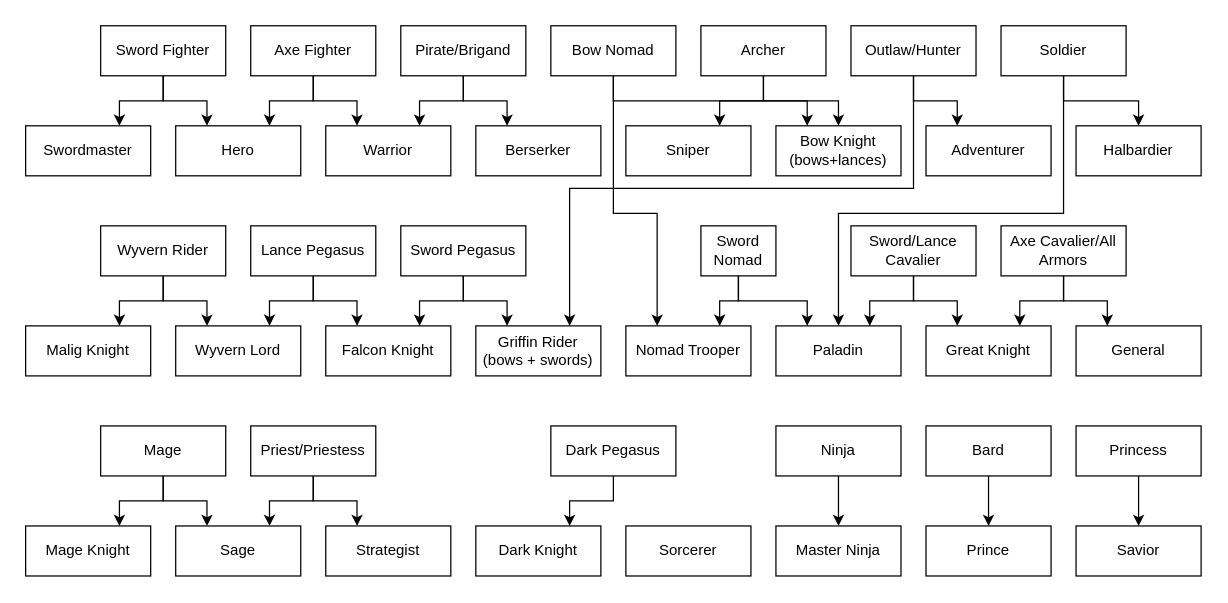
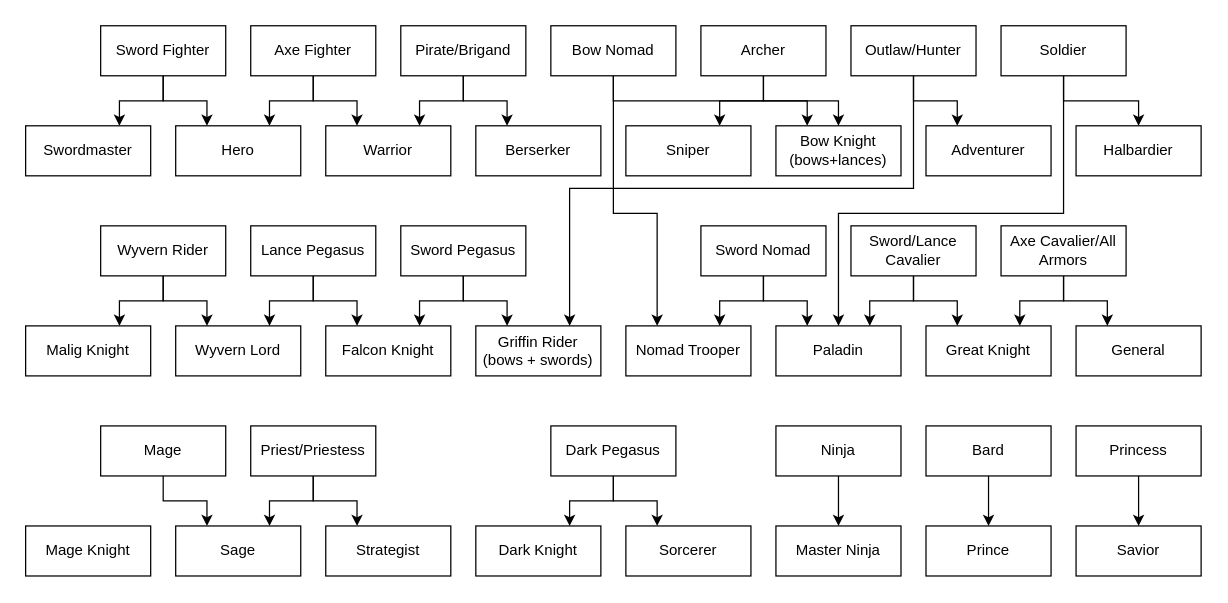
node "Sword Nomad": size 75x50 -> 125x50
edge "Mage" -> "Mage Knight": removed
edge "Dark Pegasus" -> "Sorcerer": added
